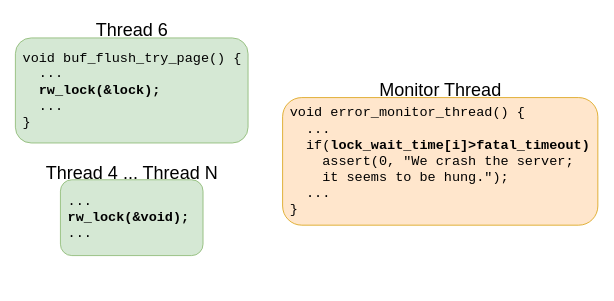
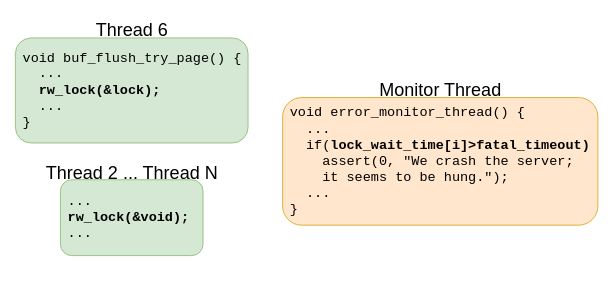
node "Thread 4 ... Thread N": label "Thread 4 ... Thread N" -> "Thread 2 ... Thread N"
